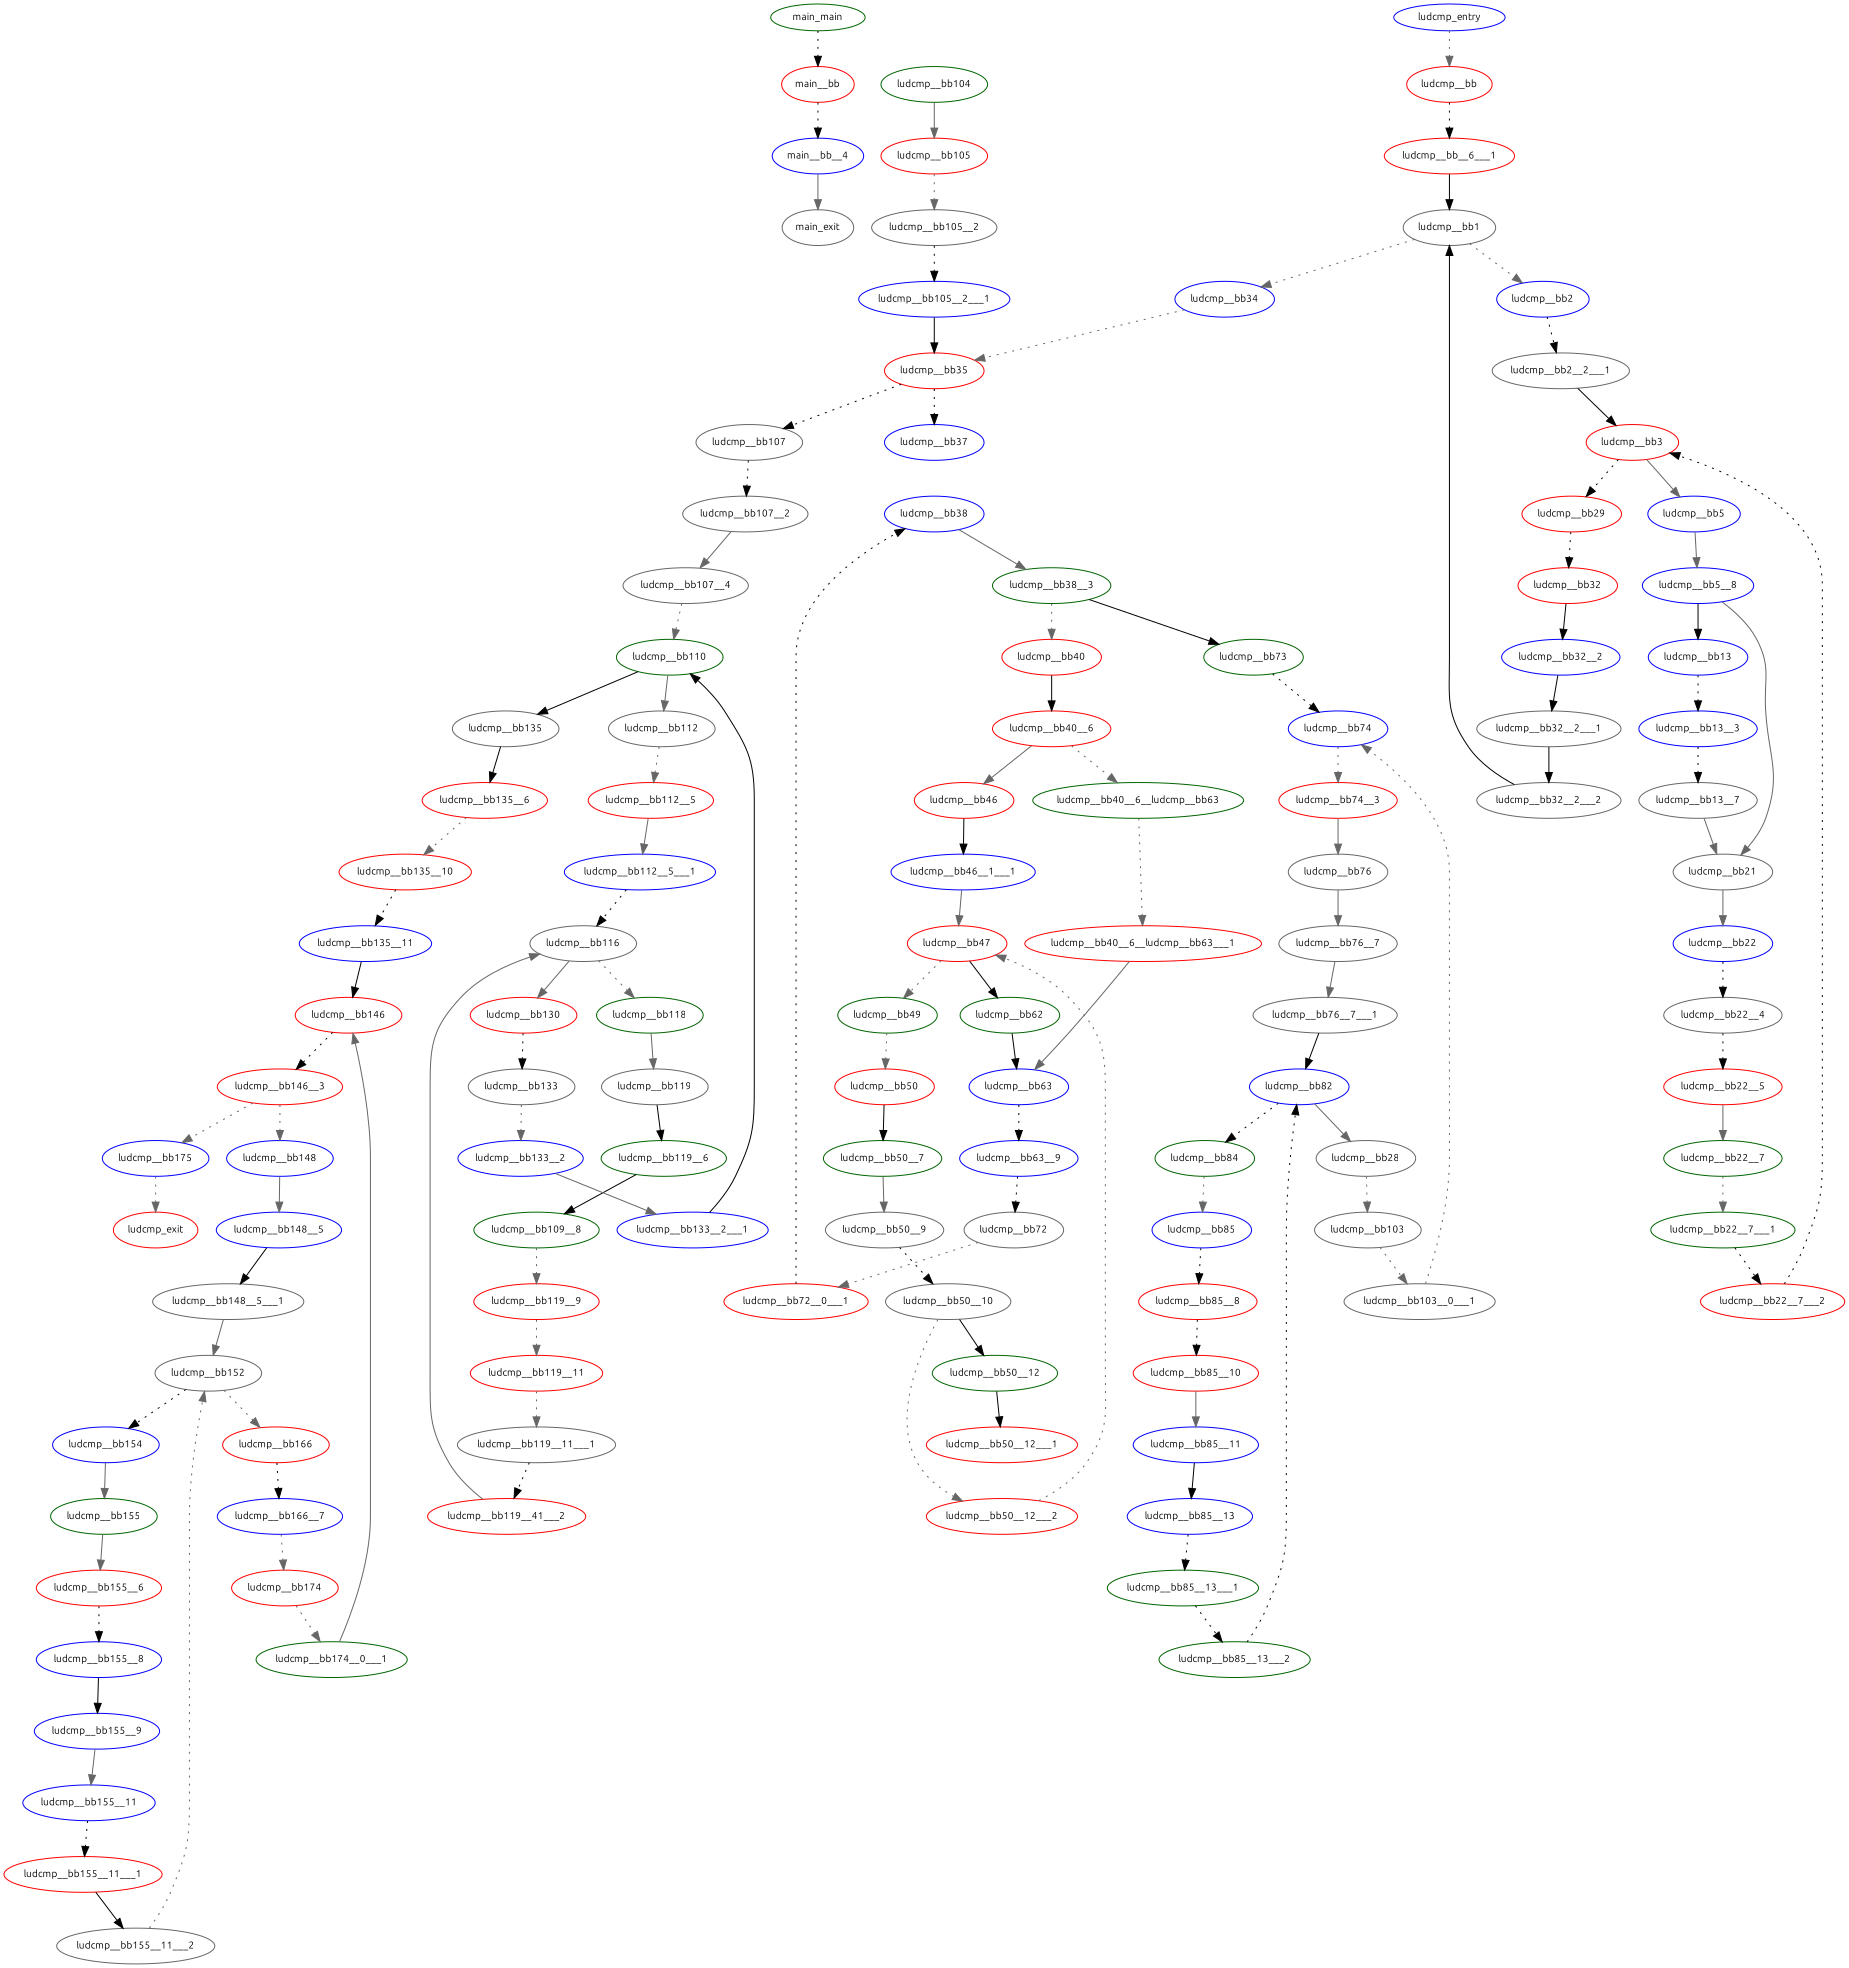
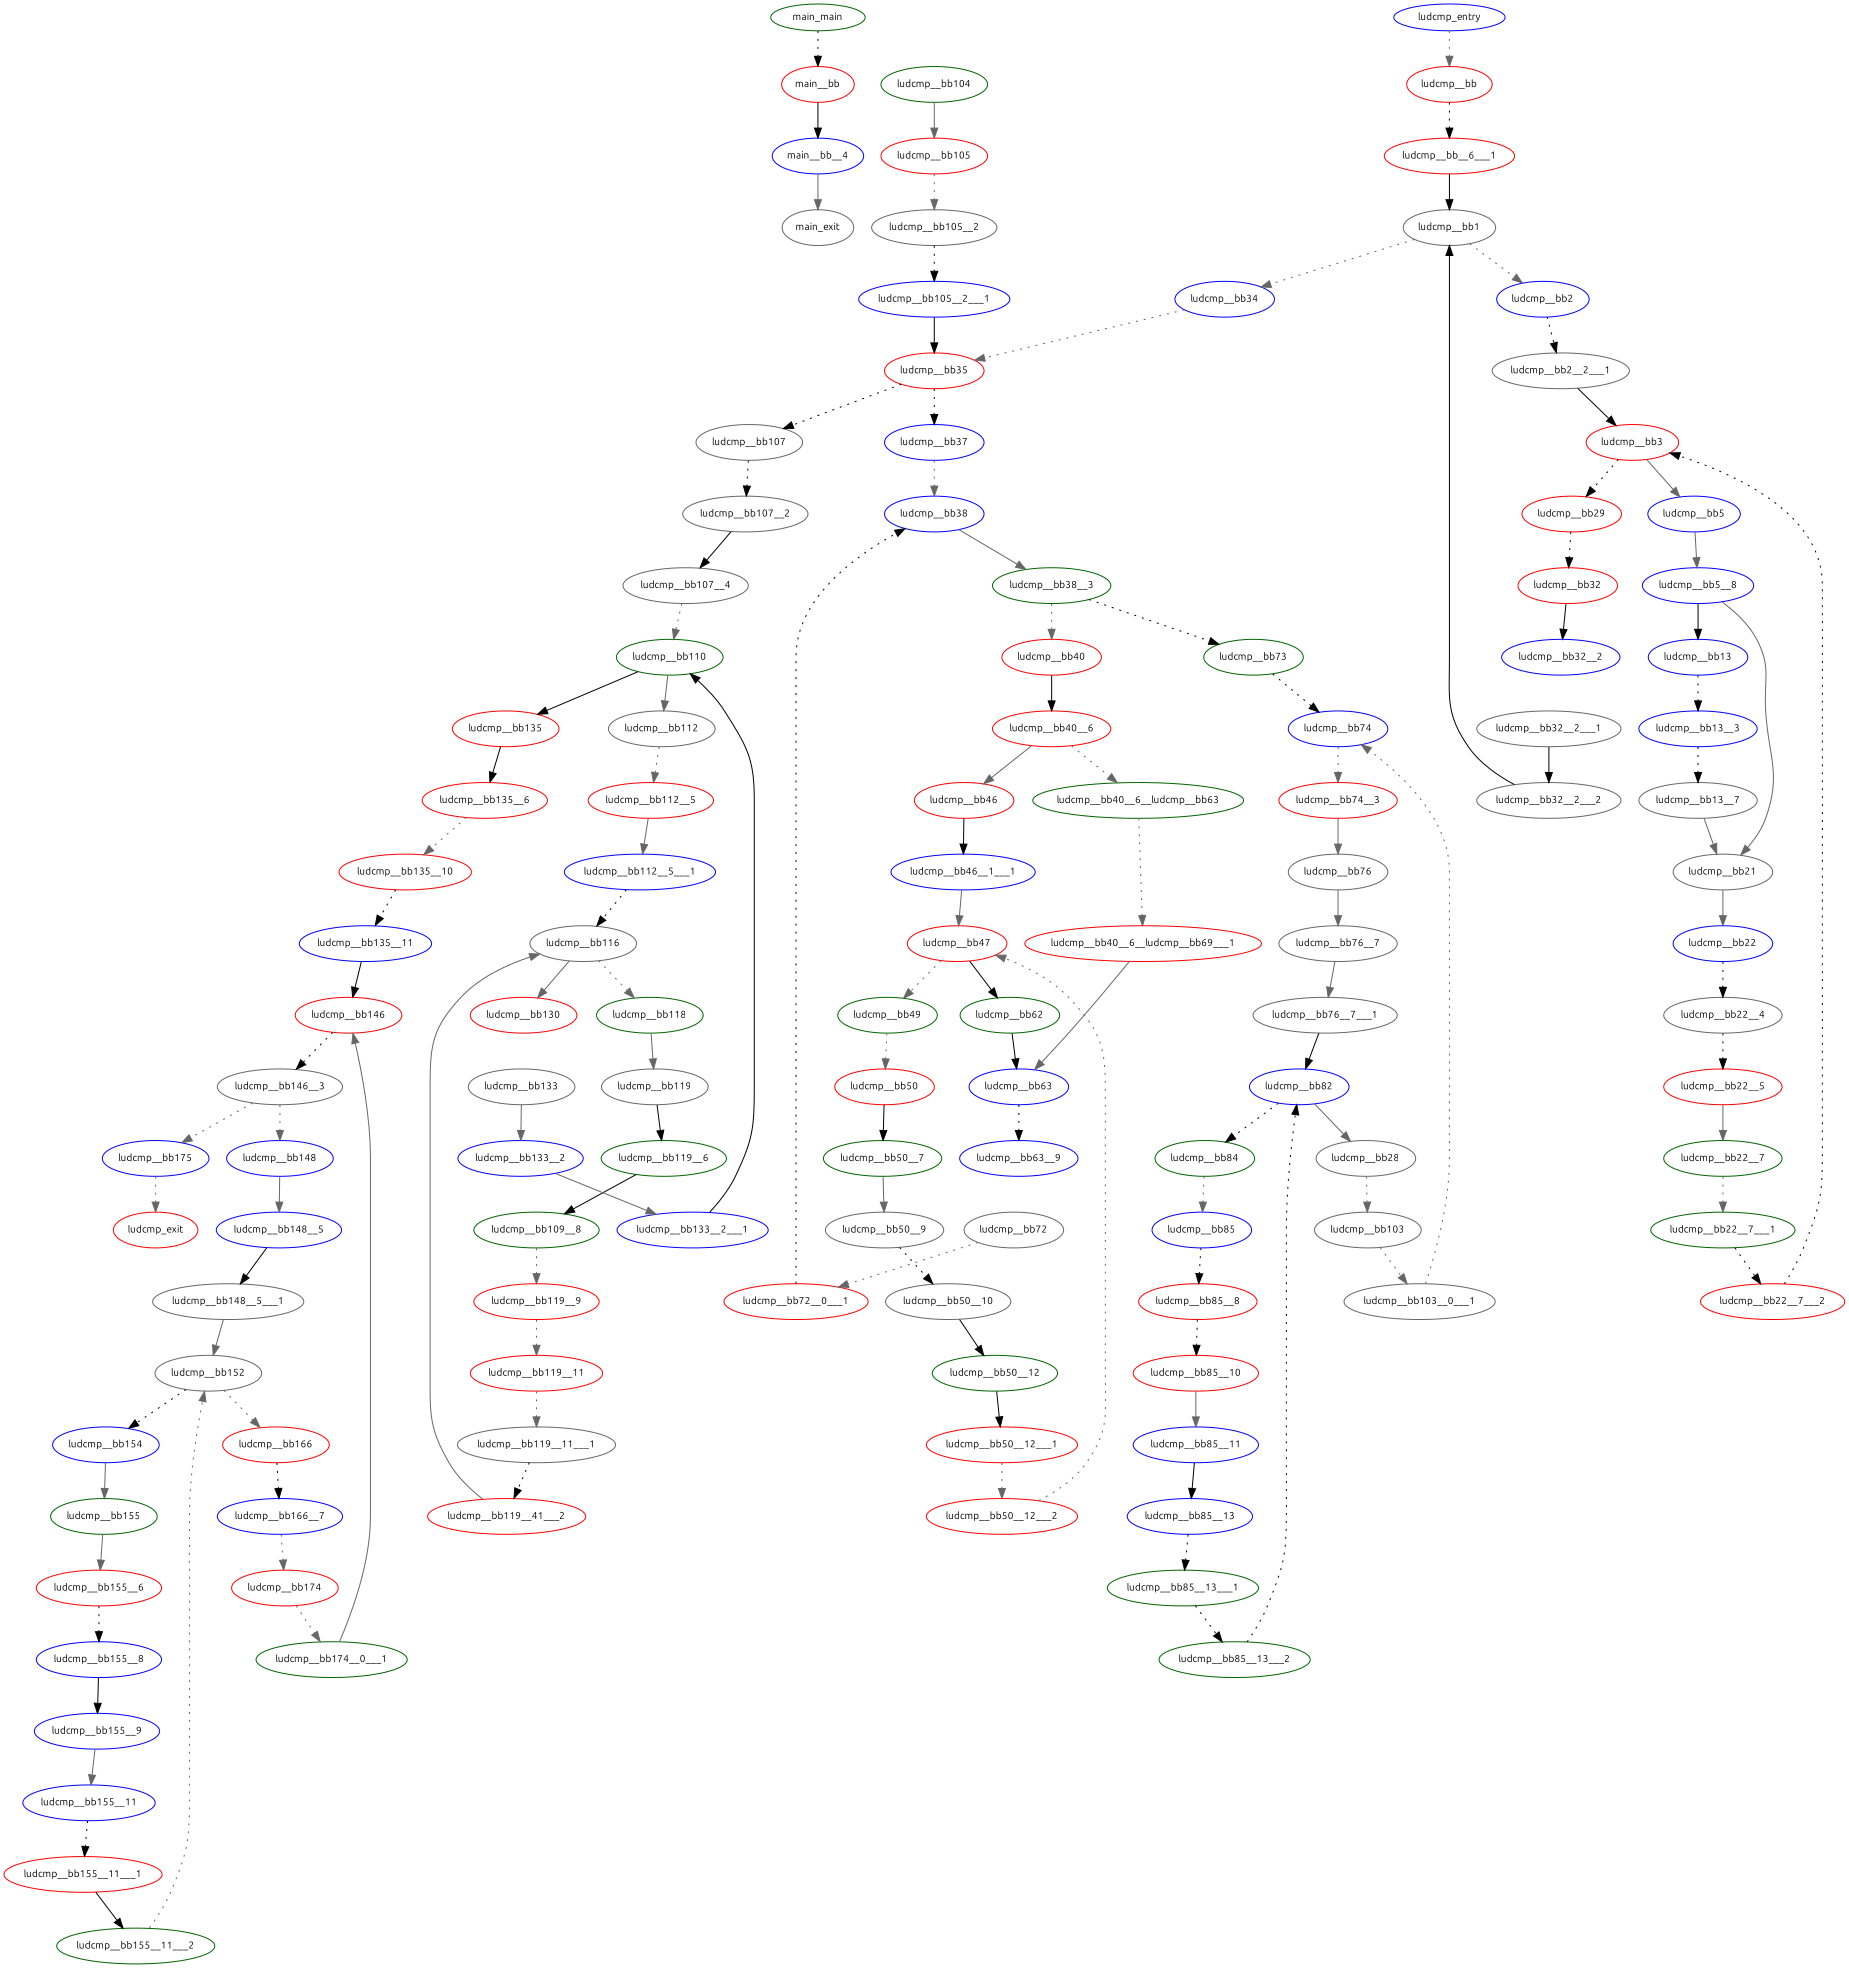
edge "main__bb" -> "main__bb__4": style dotted -> solid
edge "ludcmp__bb37" -> "ludcmp__bb38": added
edge "ludcmp__bb107__2" -> "ludcmp__bb107__4": color gray40 -> black
edge "ludcmp__bb38__3" -> "ludcmp__bb73": style solid -> dotted
edge "ludcmp__bb32__2" -> "ludcmp__bb32__2___1": removed
node "ludcmp__bb135": color gray40 -> red
node "ludcmp__bb40__6__ludcmp__bb63___1": label "ludcmp__bb40__6__ludcmp__bb63___1" -> "ludcmp__bb40__6__ludcmp__bb69___1"
edge "ludcmp__bb130" -> "ludcmp__bb133": removed
node "ludcmp__bb146__3": color red -> gray40
edge "ludcmp__bb133" -> "ludcmp__bb133__2": style dotted -> solid
edge "ludcmp__bb63__9" -> "ludcmp__bb72": removed
edge "ludcmp__bb50__10" -> "ludcmp__bb50__12___2": now "ludcmp__bb50__12___1" -> "ludcmp__bb50__12___2"
node "ludcmp__bb155__11___2": color gray40 -> darkgreen
